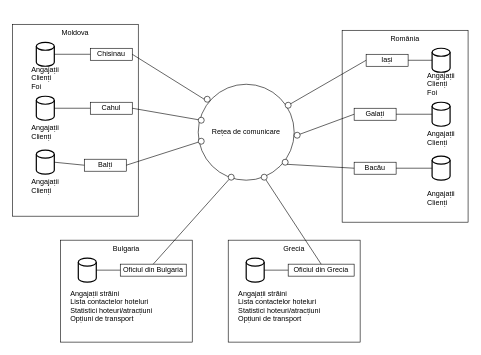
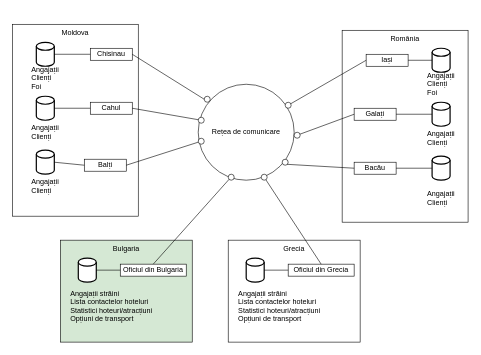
node "Bulgaria": fillcolor #ffffff -> #d5e8d4
